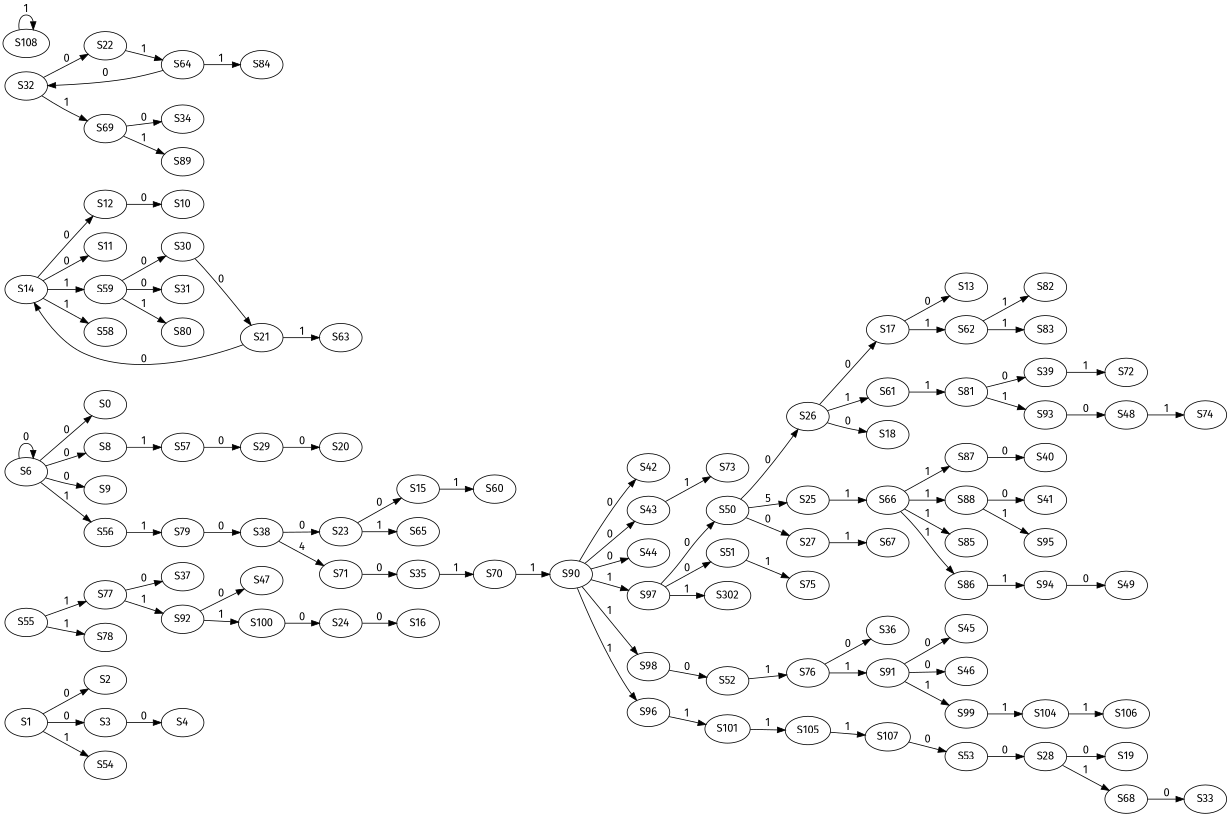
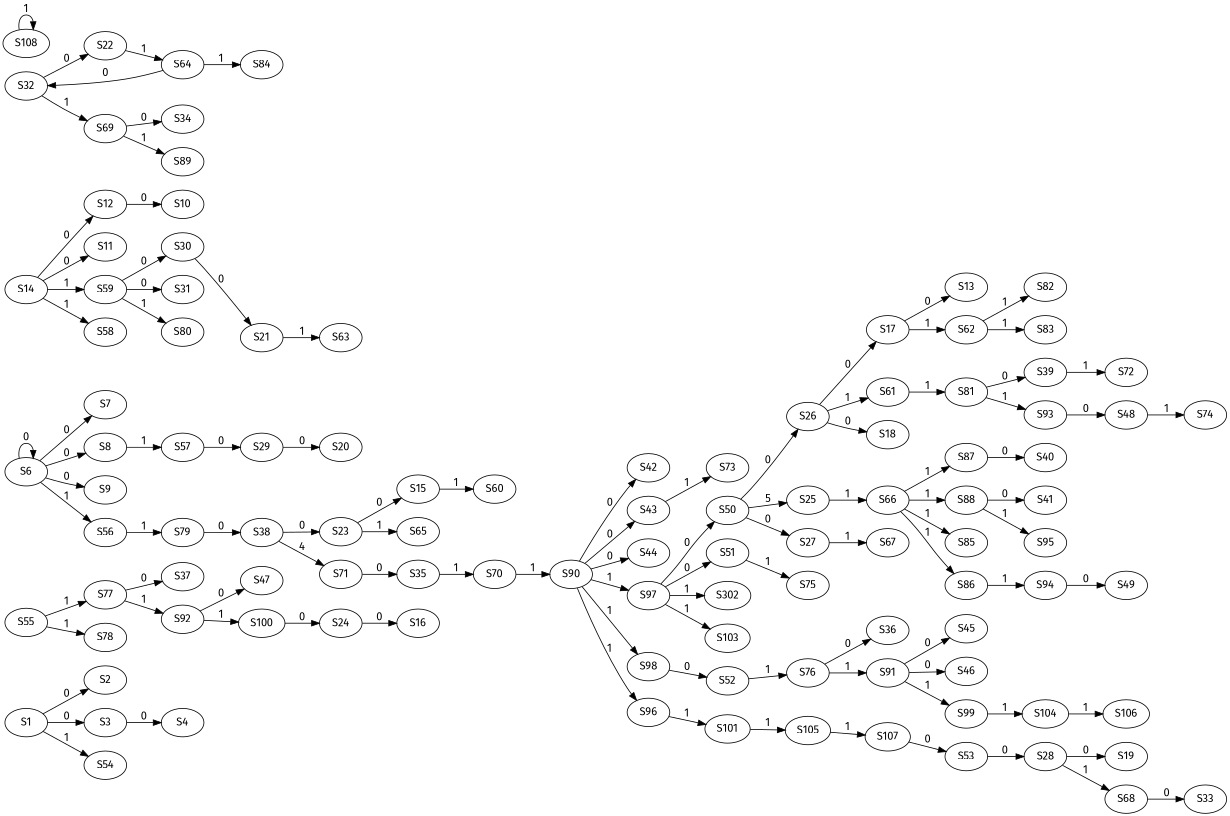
edge "S21" -> "S14": removed, label "0"
node "S0": label "S0" -> "S7"
node "S103": added
